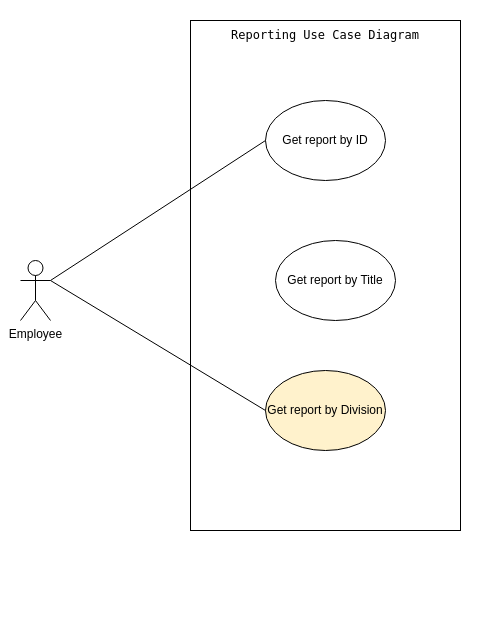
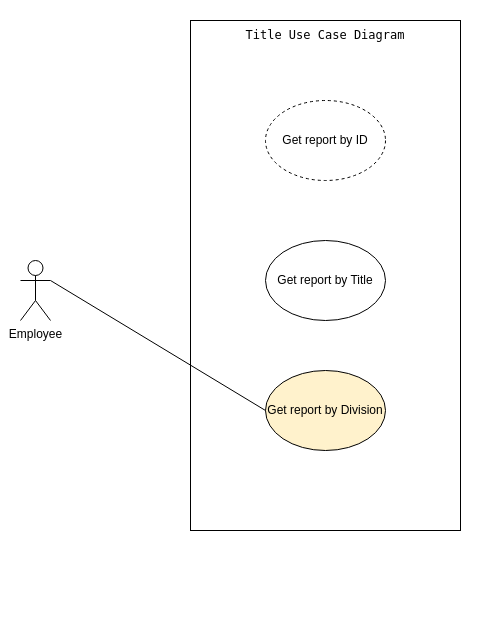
node "Reporting Use Case Diagram": label "Reporting Use Case Diagram" -> "Title Use Case Diagram"
node "Get report by ID": style solid -> dashed
edge "Get report by ID" -- "Employee": removed
node "Get report by Title": moved (336, 281) -> (326, 281)
